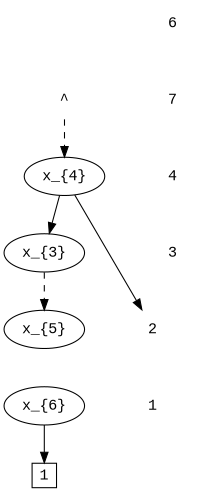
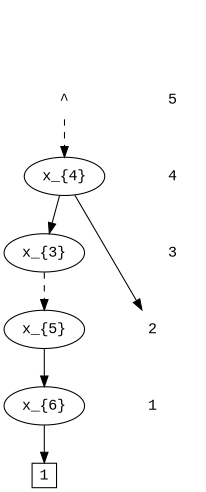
node "6": removed
node "7": label "7" -> "5"
edge "x_{5}" -> "x_{6}": added
